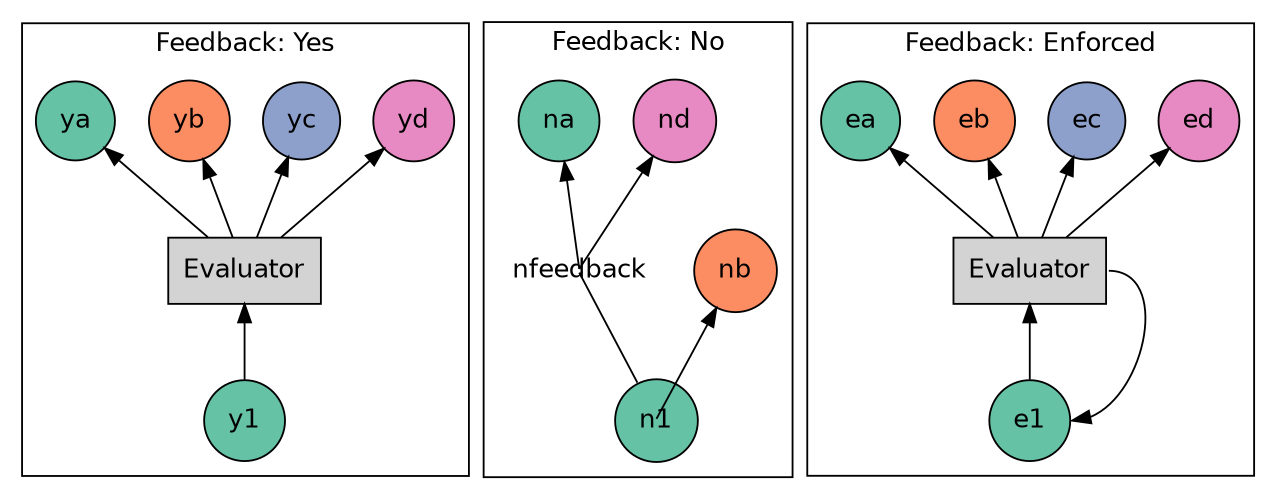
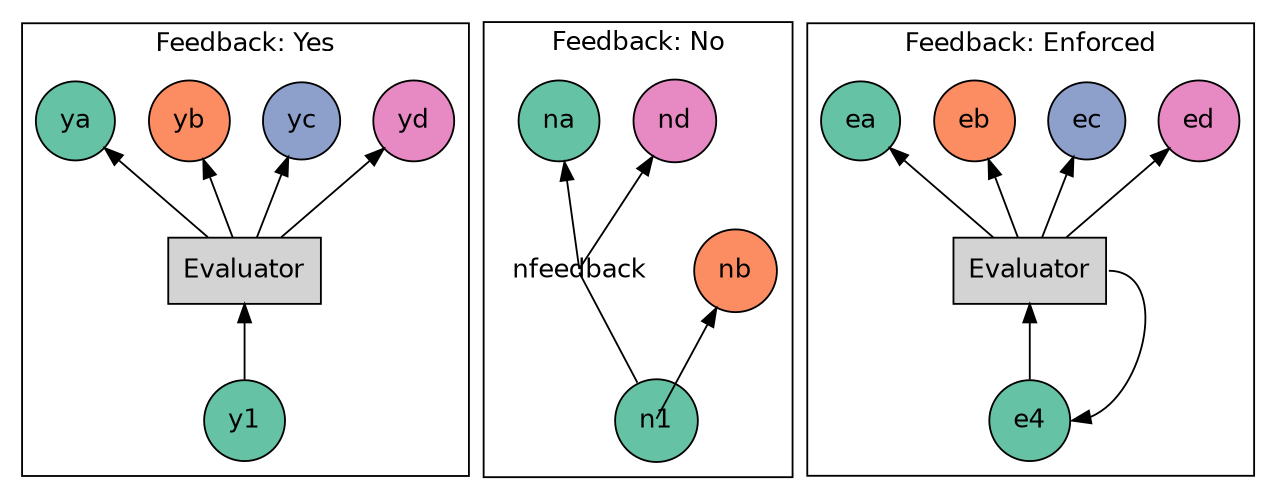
node "e1": label "e1" -> "e4"
